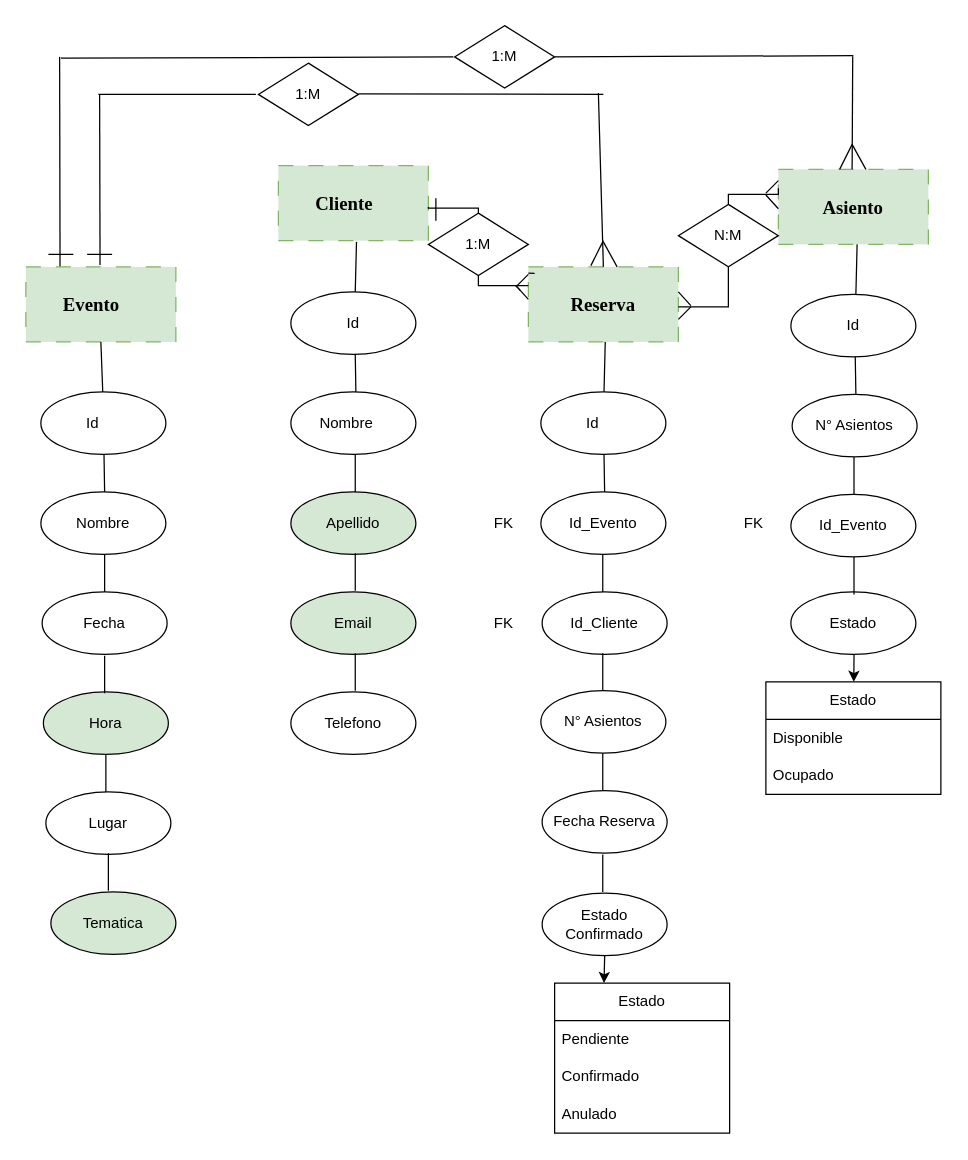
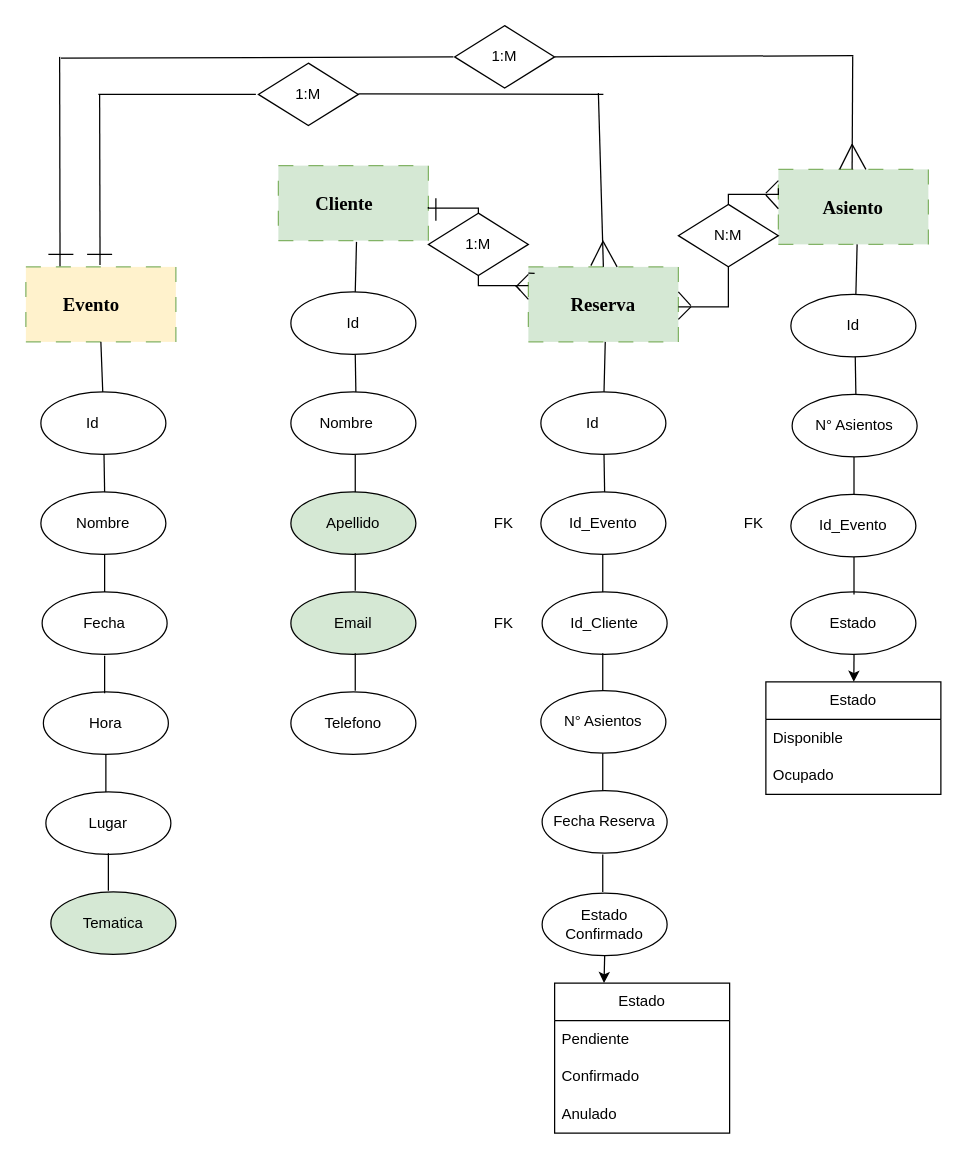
node "Evento": fillcolor #d5e8d4 -> #fff2cc
node "Hora": fillcolor #d5e8d4 -> #ffffff
